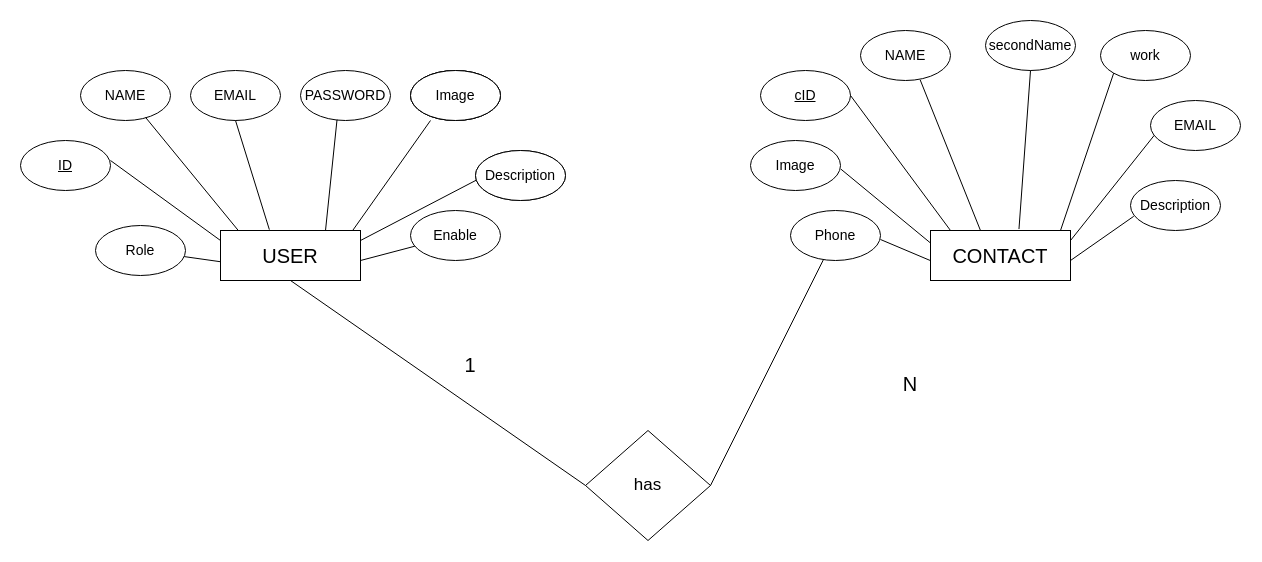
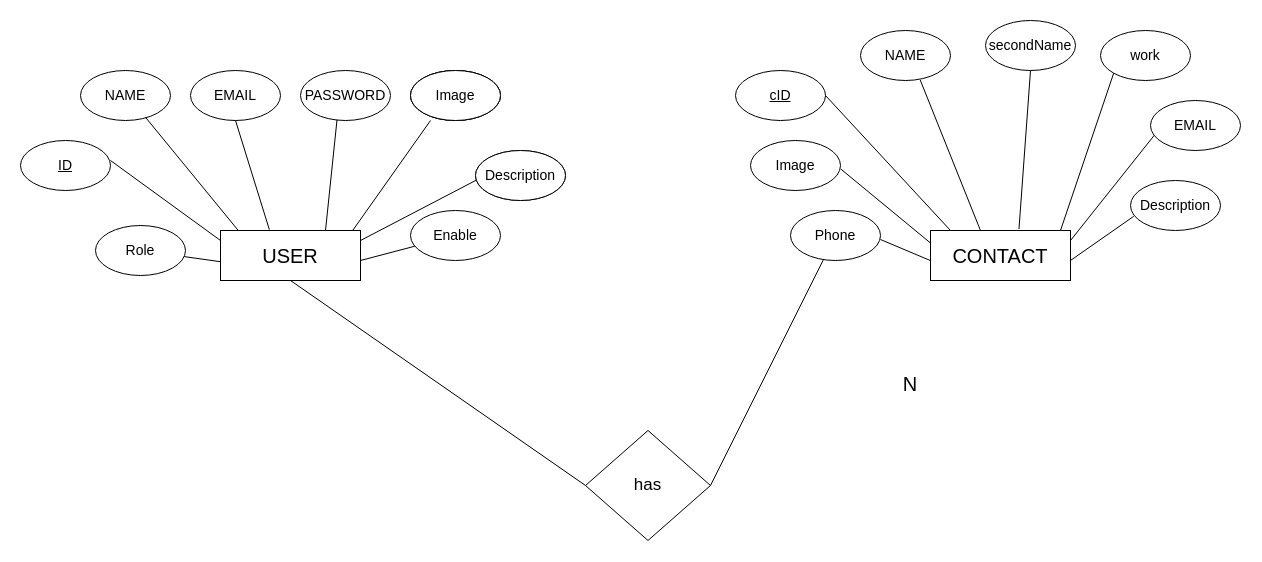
node "cID": moved (806, 96) -> (781, 96)
node "1": removed
